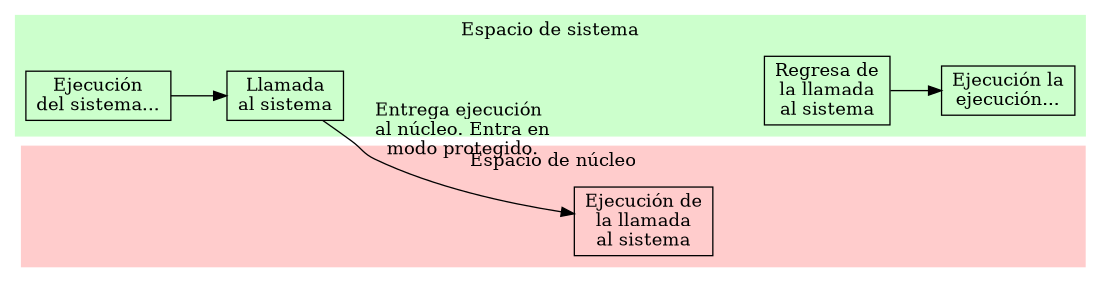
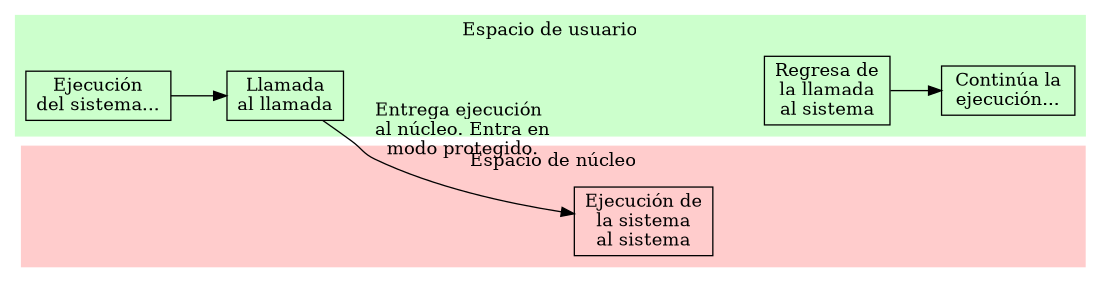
cluster "Espacio de sistema": label "Espacio de sistema" -> "Espacio de usuario"
node "Ejecución la ejecución...": label "Ejecución la ejecución..." -> "Continúa la ejecución..."
node "Llamada al sistema": label "Llamada al sistema" -> "Llamada al llamada"
node "Ejecución de la llamada al sistema": label "Ejecución de la llamada al sistema" -> "Ejecución de la sistema al sistema"
